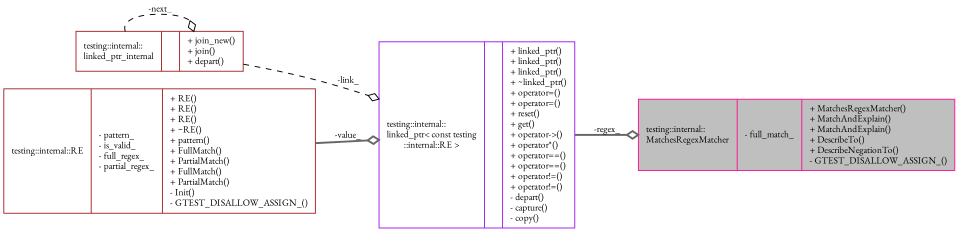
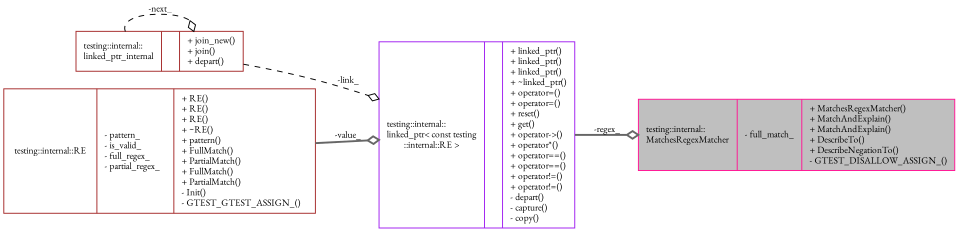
node "testing::internal::RE": text "- GTEST_DISALLOW_ASSIGN_()" -> "- GTEST_GTEST_ASSIGN_()"
